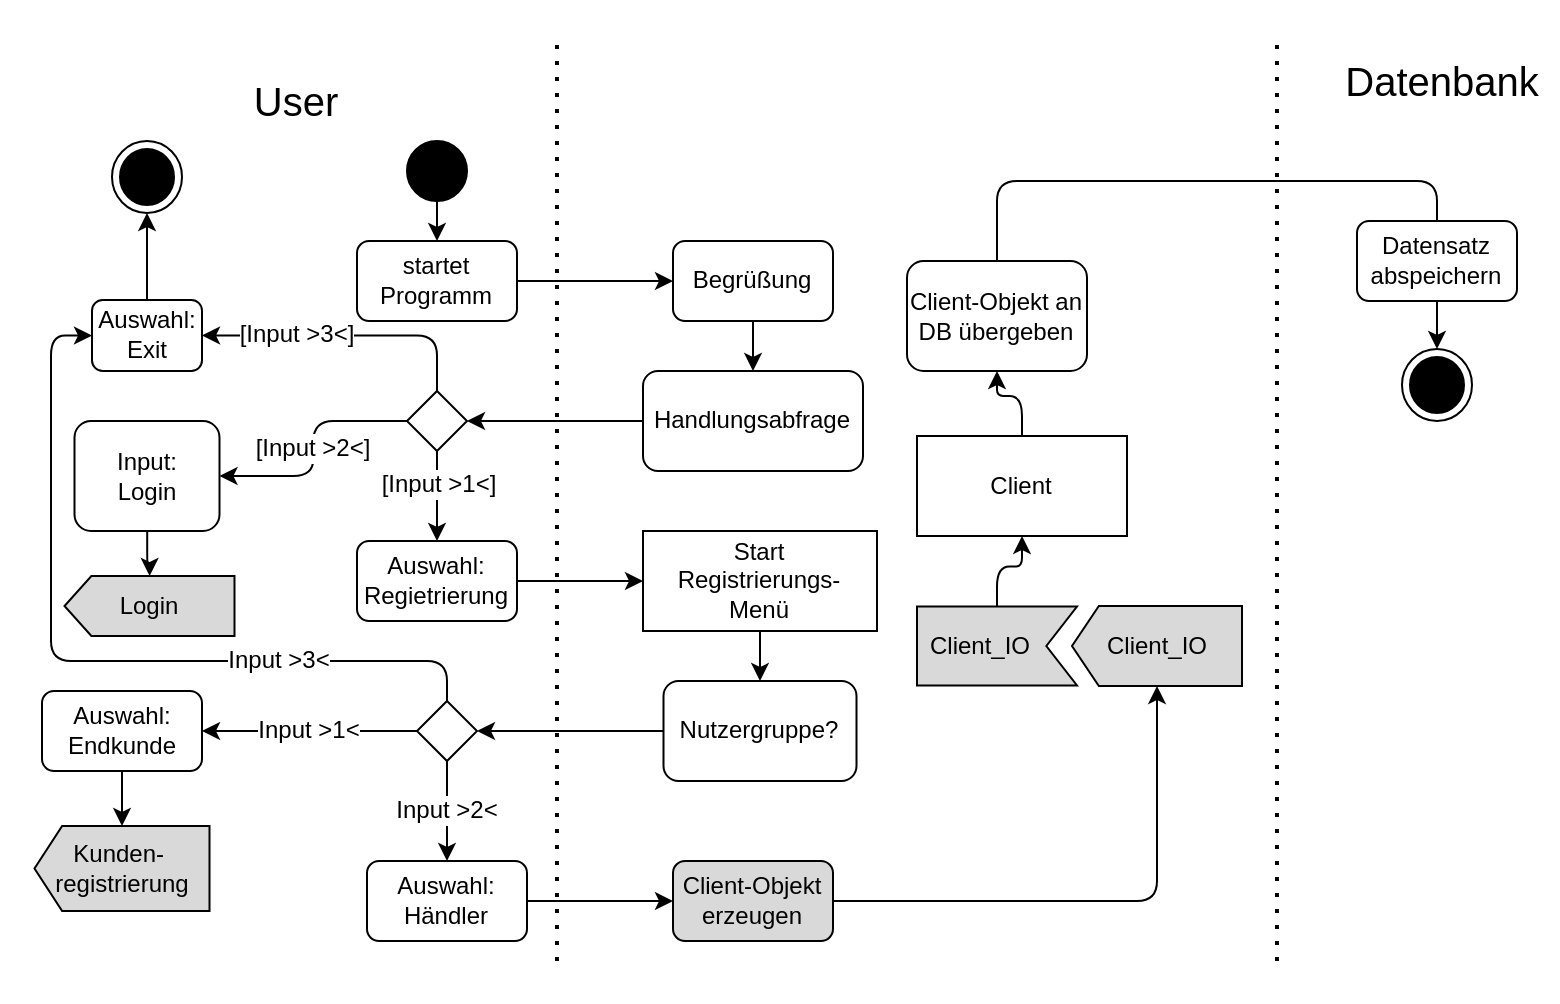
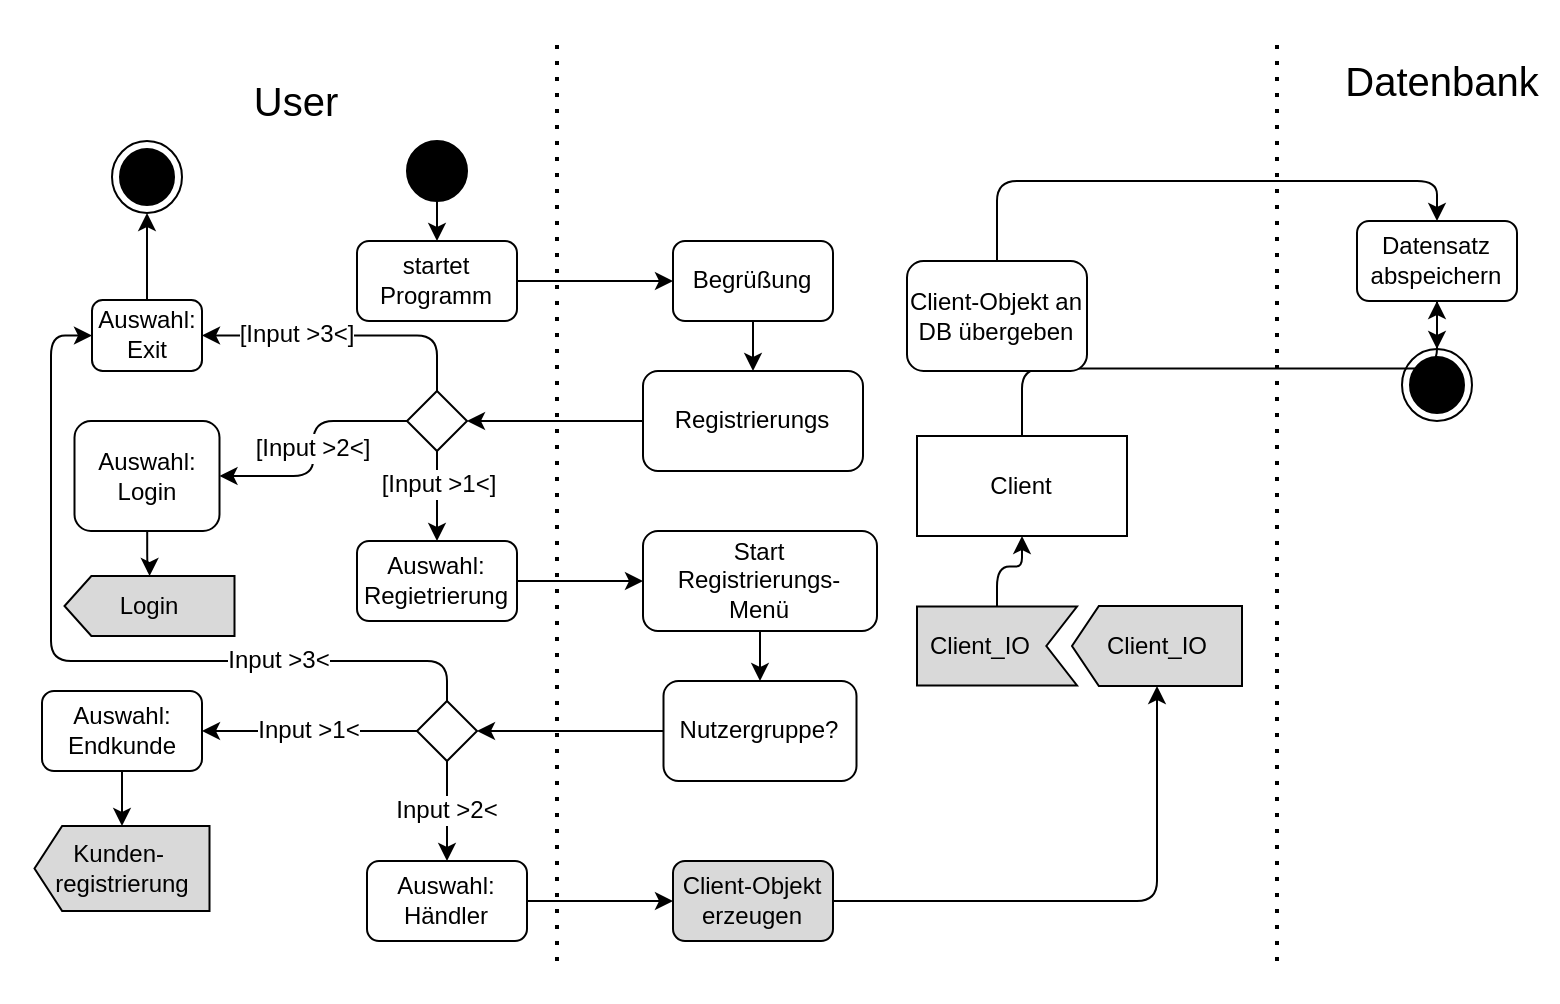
edge "Datensatz abspeichern" -- "Client-Objekt an DB übergeben": arrowhead none -> classic
edge "Client" -> "Client-Objekt an DB übergeben": now "Client" -> "Datensatz abspeichern"
node "Handlungsabfrage": label "Handlungsabfrage" -> "Registrierungs"
node "Input: Login": label "Input: Login" -> "Auswahl: Login"
node "Start Registrierungs- Menü": shape rectangle -> rounded rectangle
